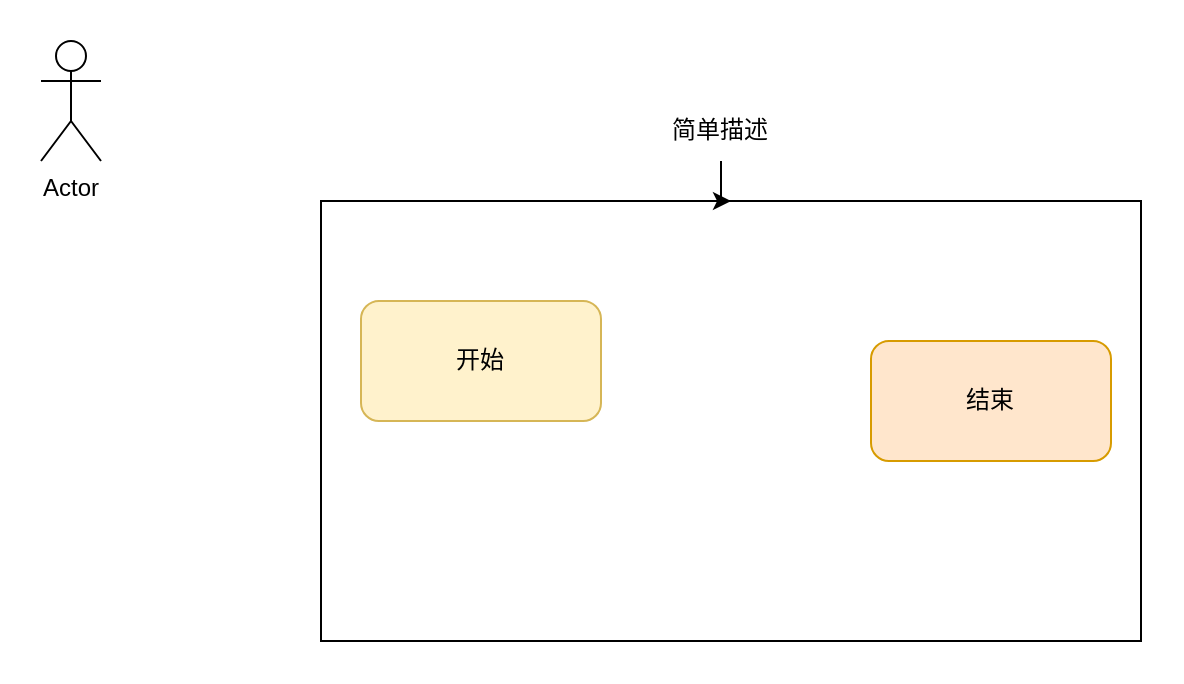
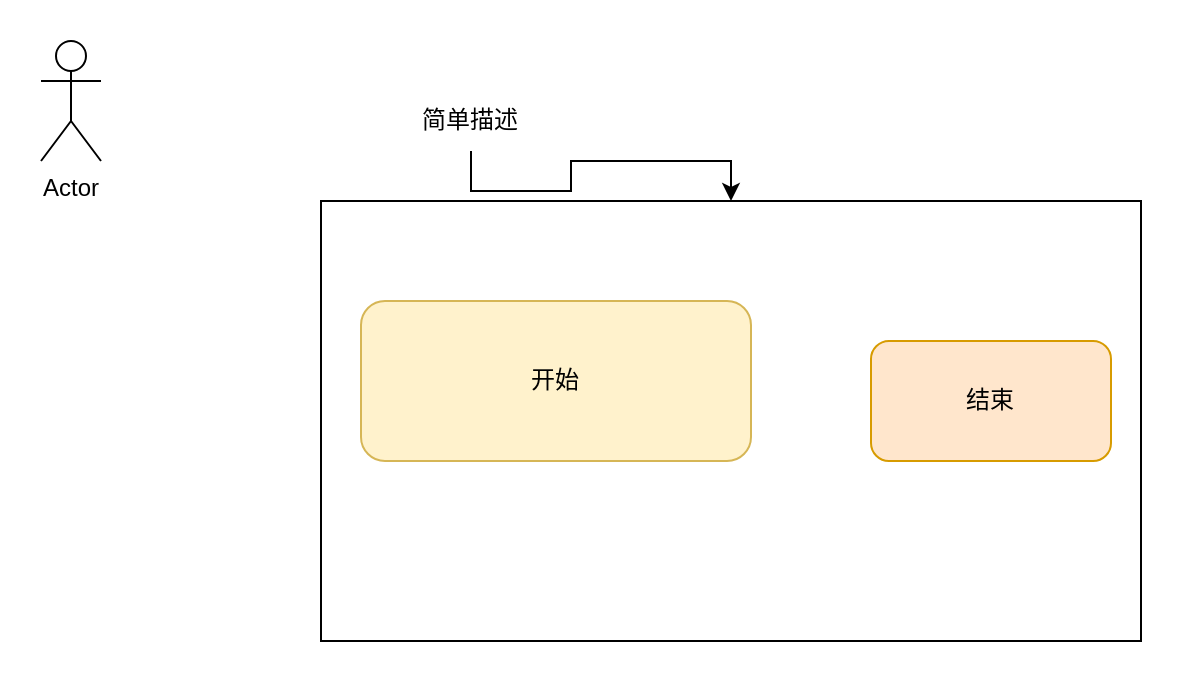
node "简单描述": moved (721, 131) -> (471, 121)
node "开始": size 240x120 -> 390x160
